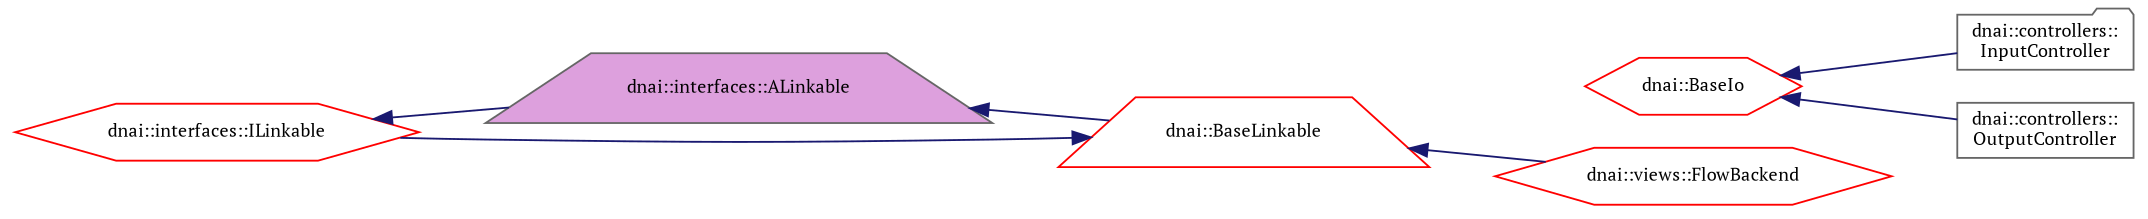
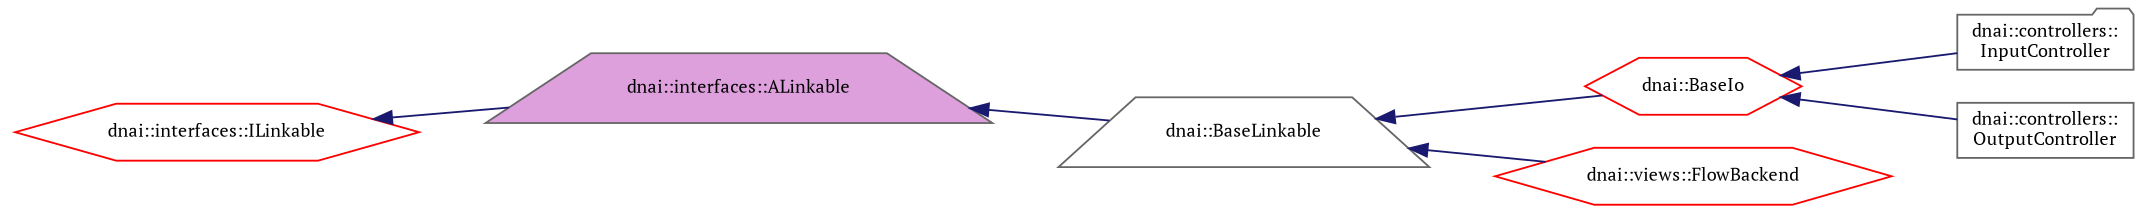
node "dnai::BaseLinkable": color red -> gray40
edge "dnai::interfaces::ILinkable" -> "dnai::BaseLinkable": now "dnai::BaseIo" -> "dnai::BaseLinkable"
